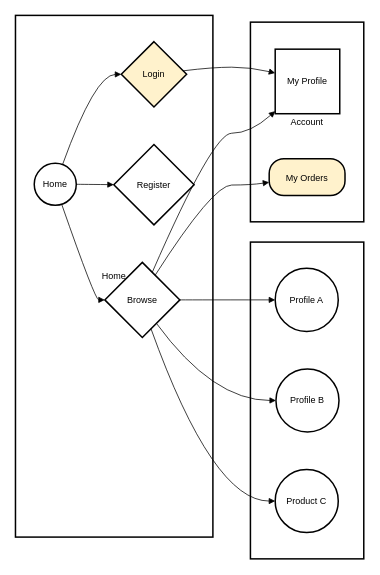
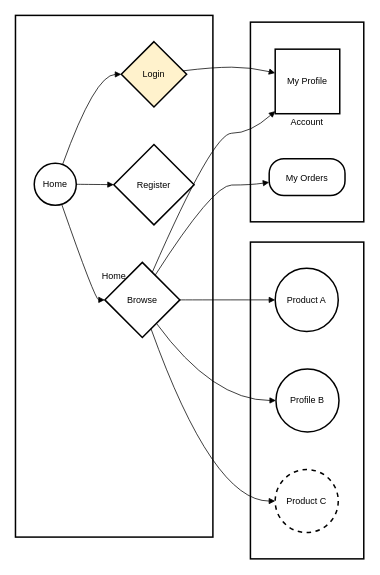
node "My Orders": fillcolor #fff2cc -> #ffffff
node "Profile A": label "Profile A" -> "Product A"
node "Product C": style solid -> dashed
